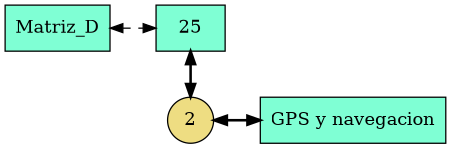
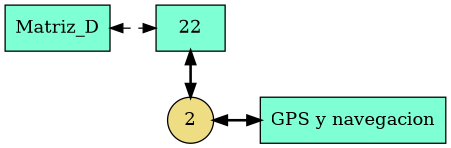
node "25": label "25" -> "22"
